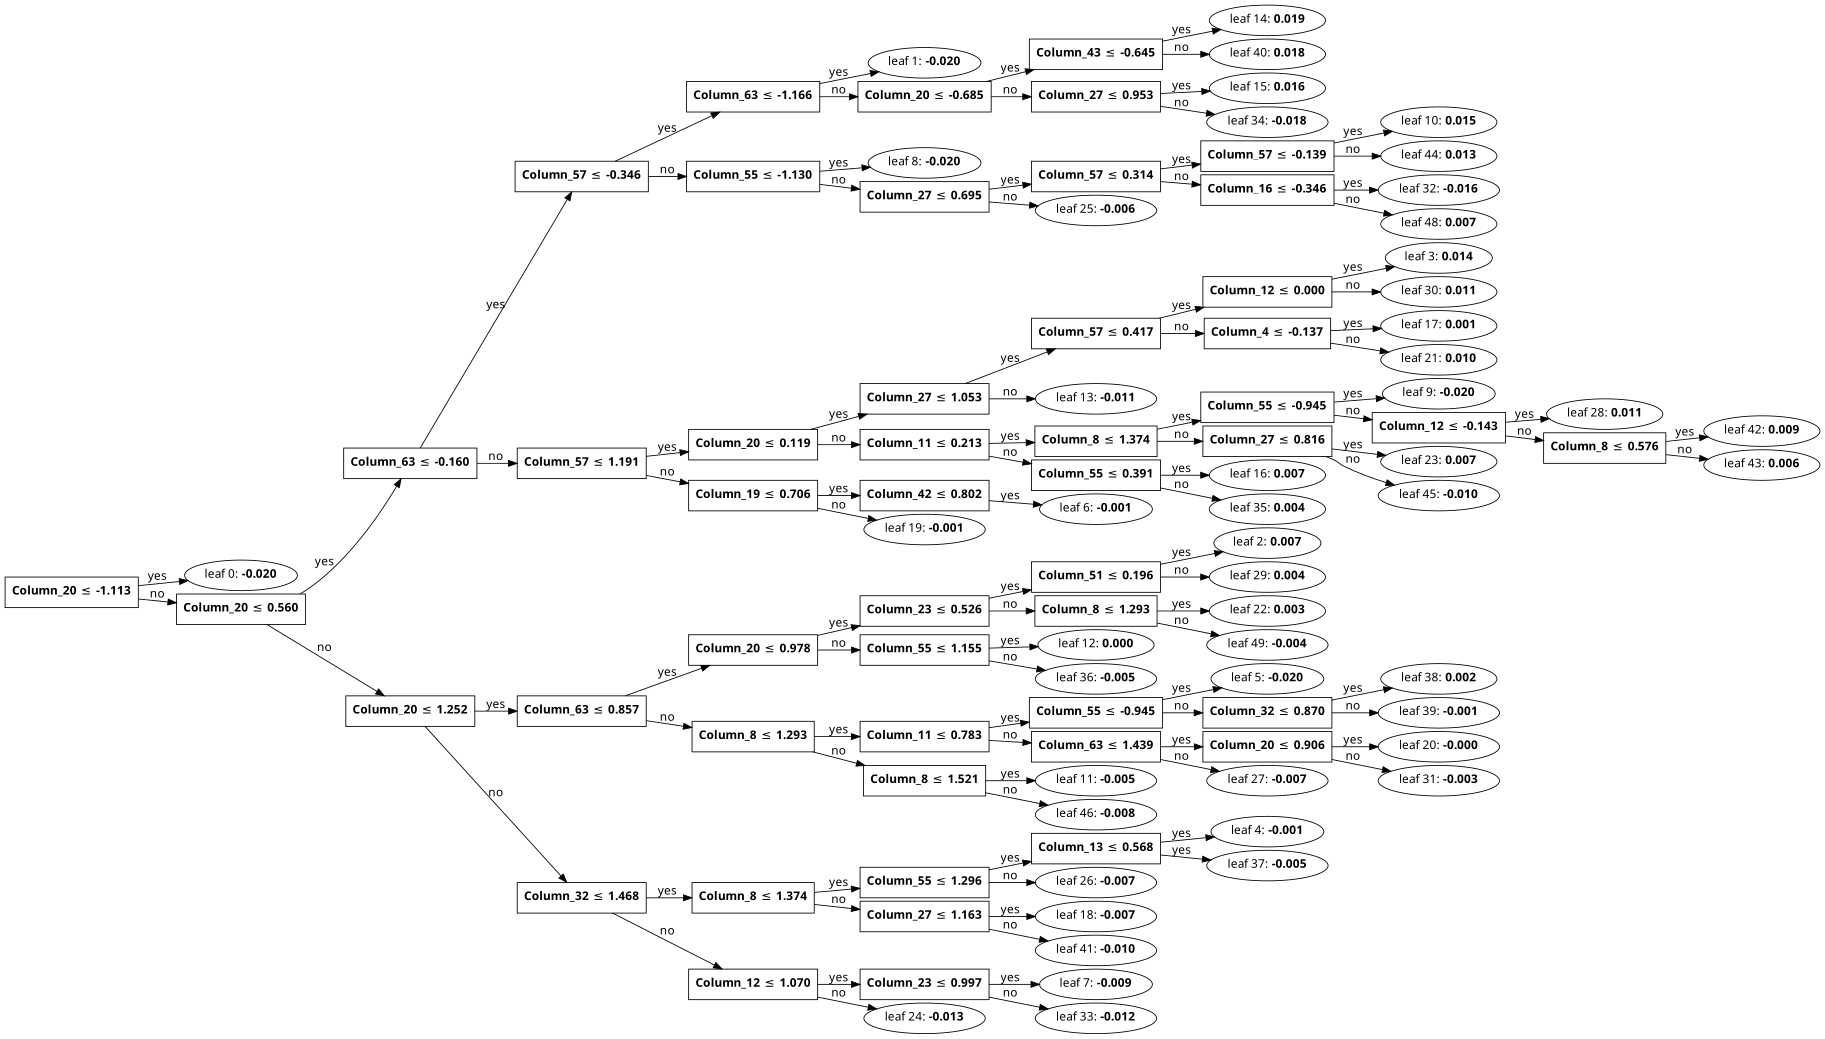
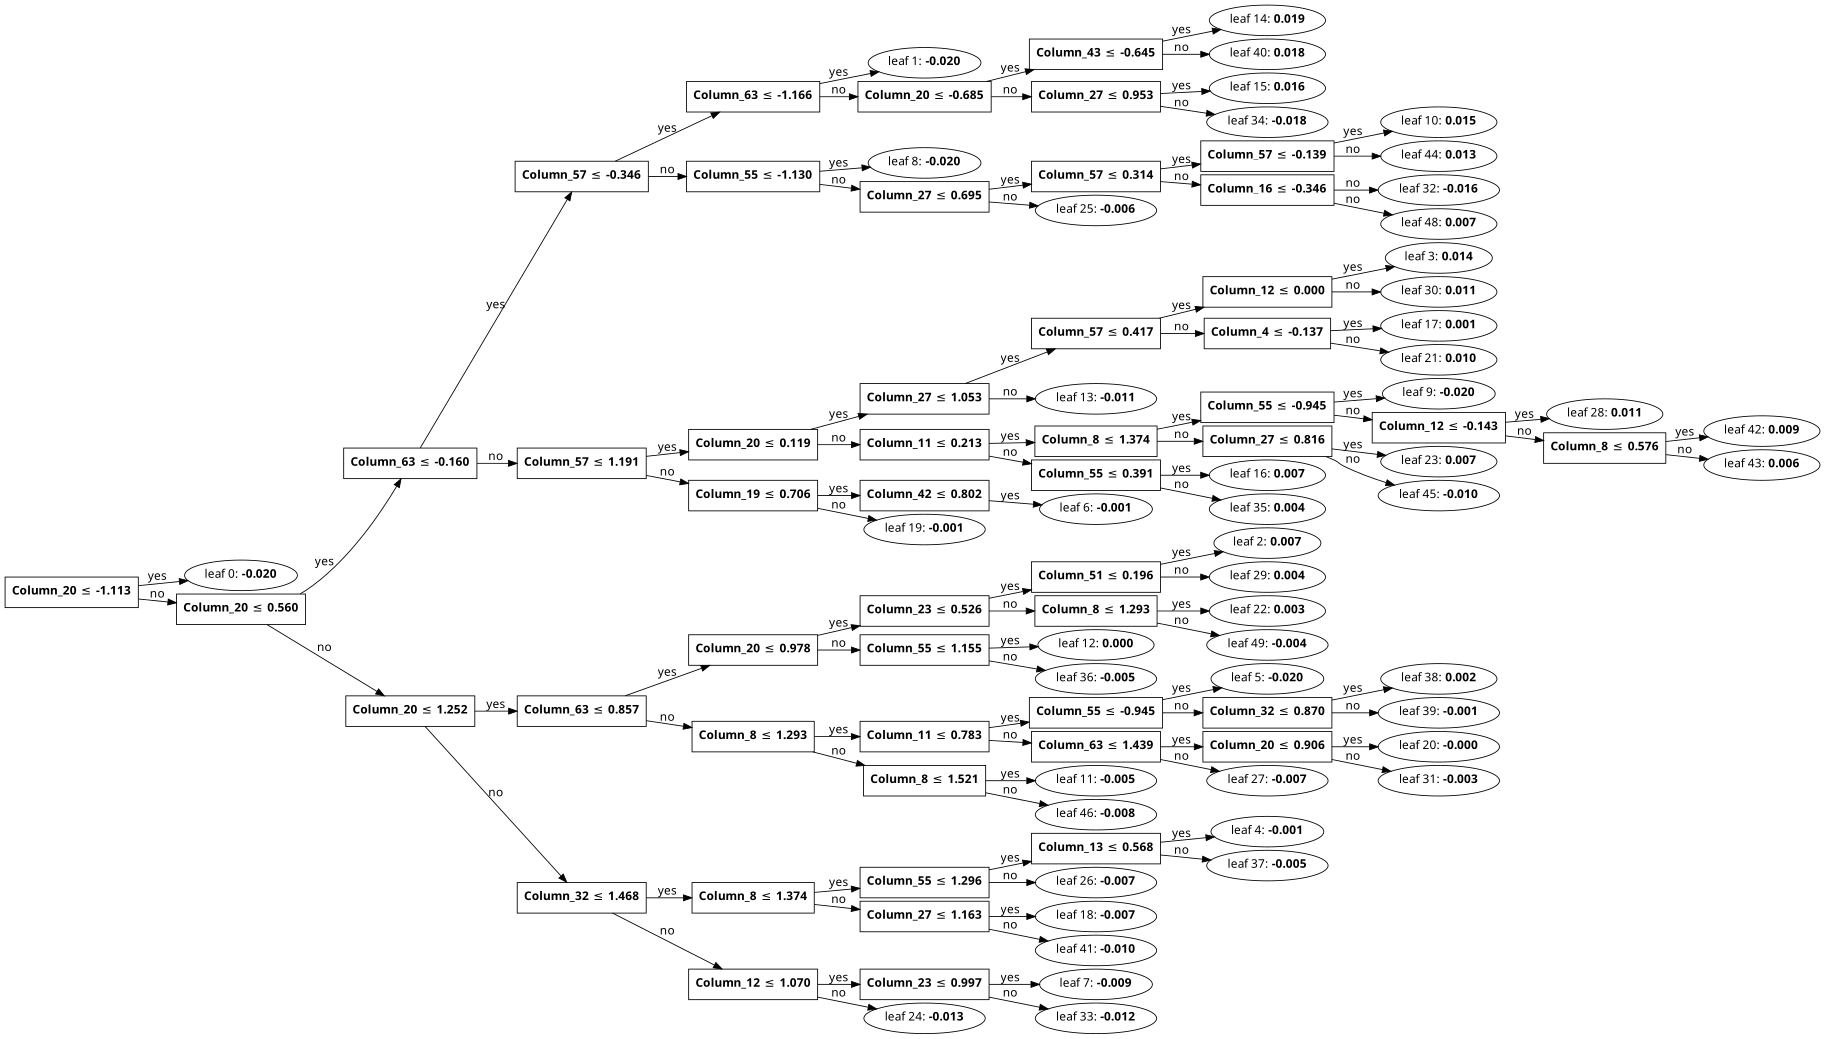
edge "Column_16" -> "leaf 32:": label "yes" -> "no"
edge "Column_13" -> "leaf 37:": label "yes" -> "no"
